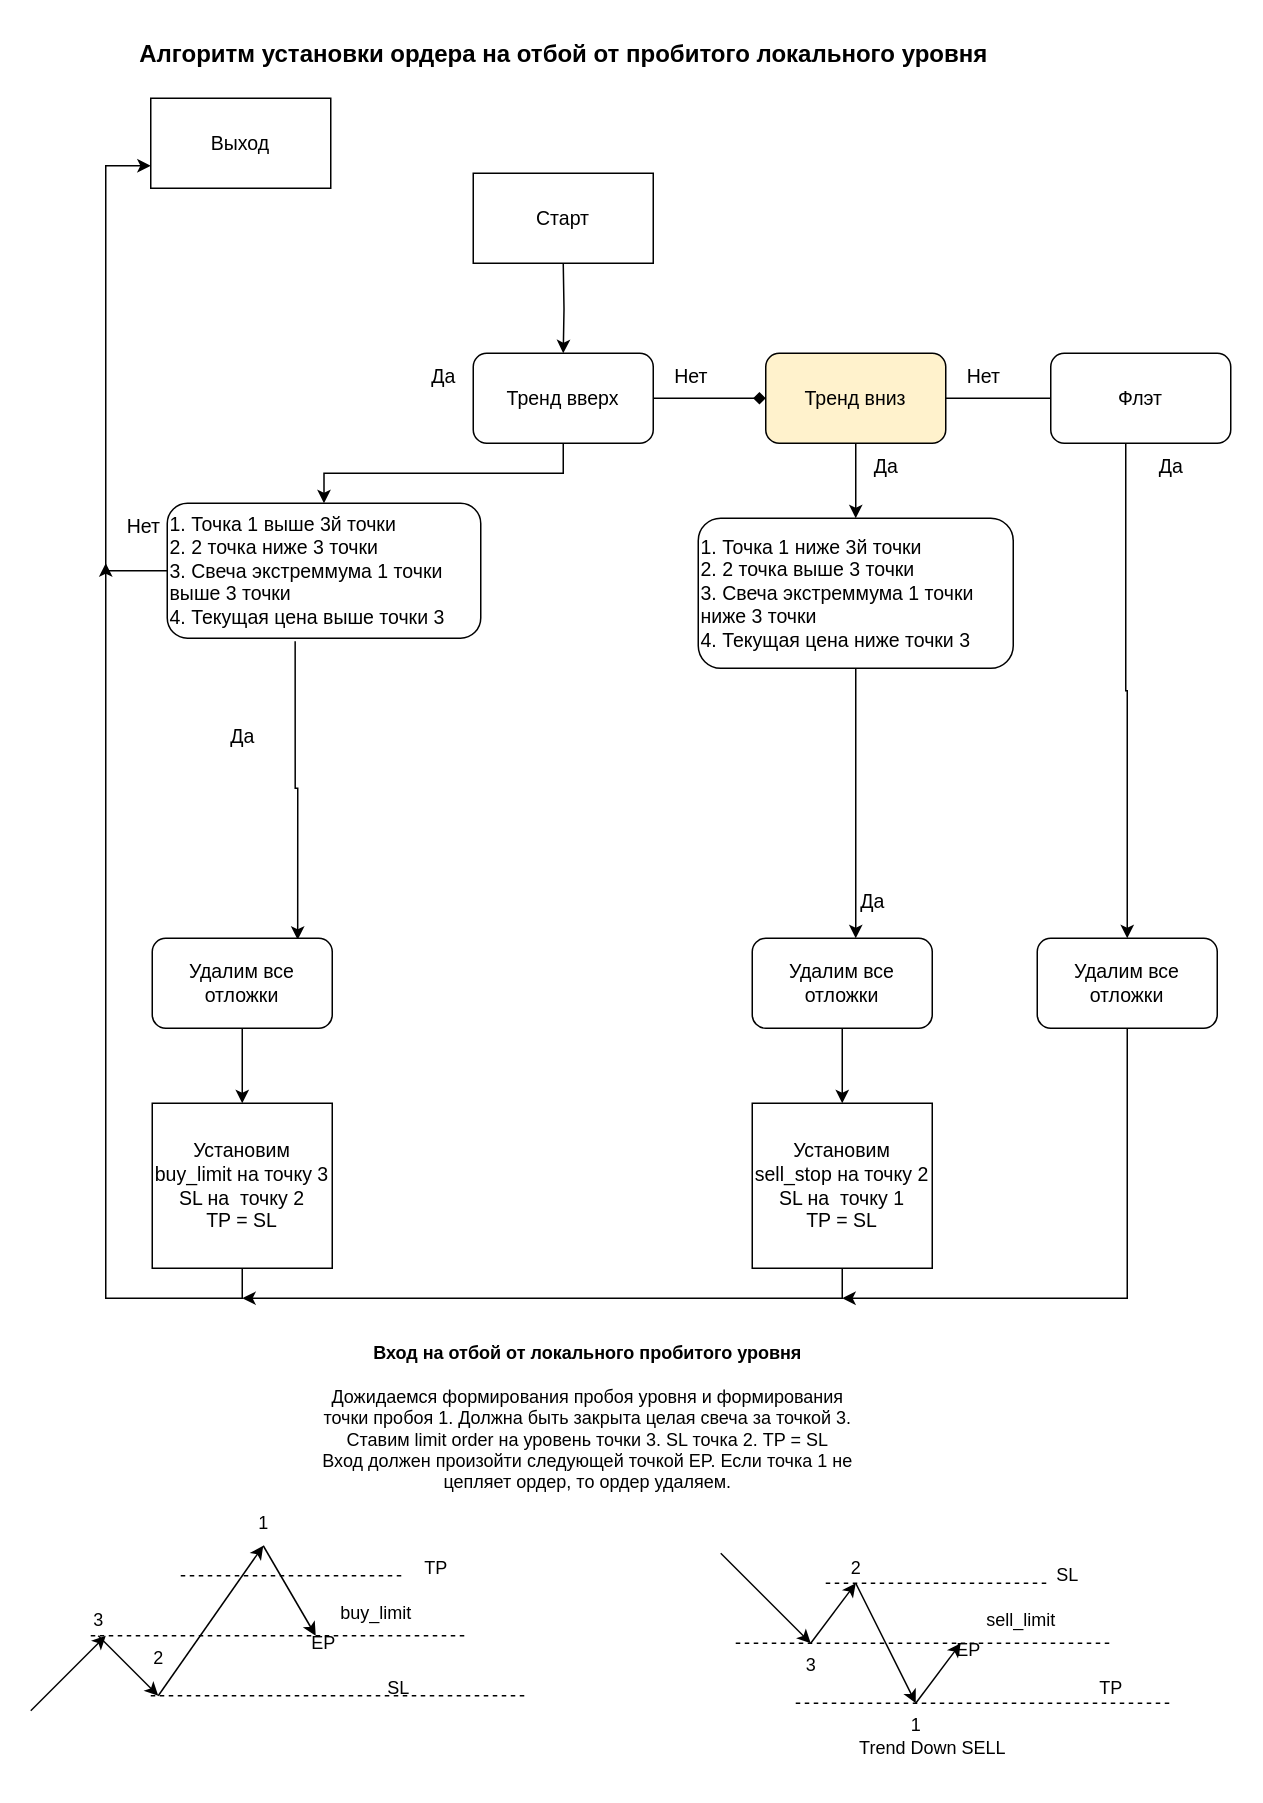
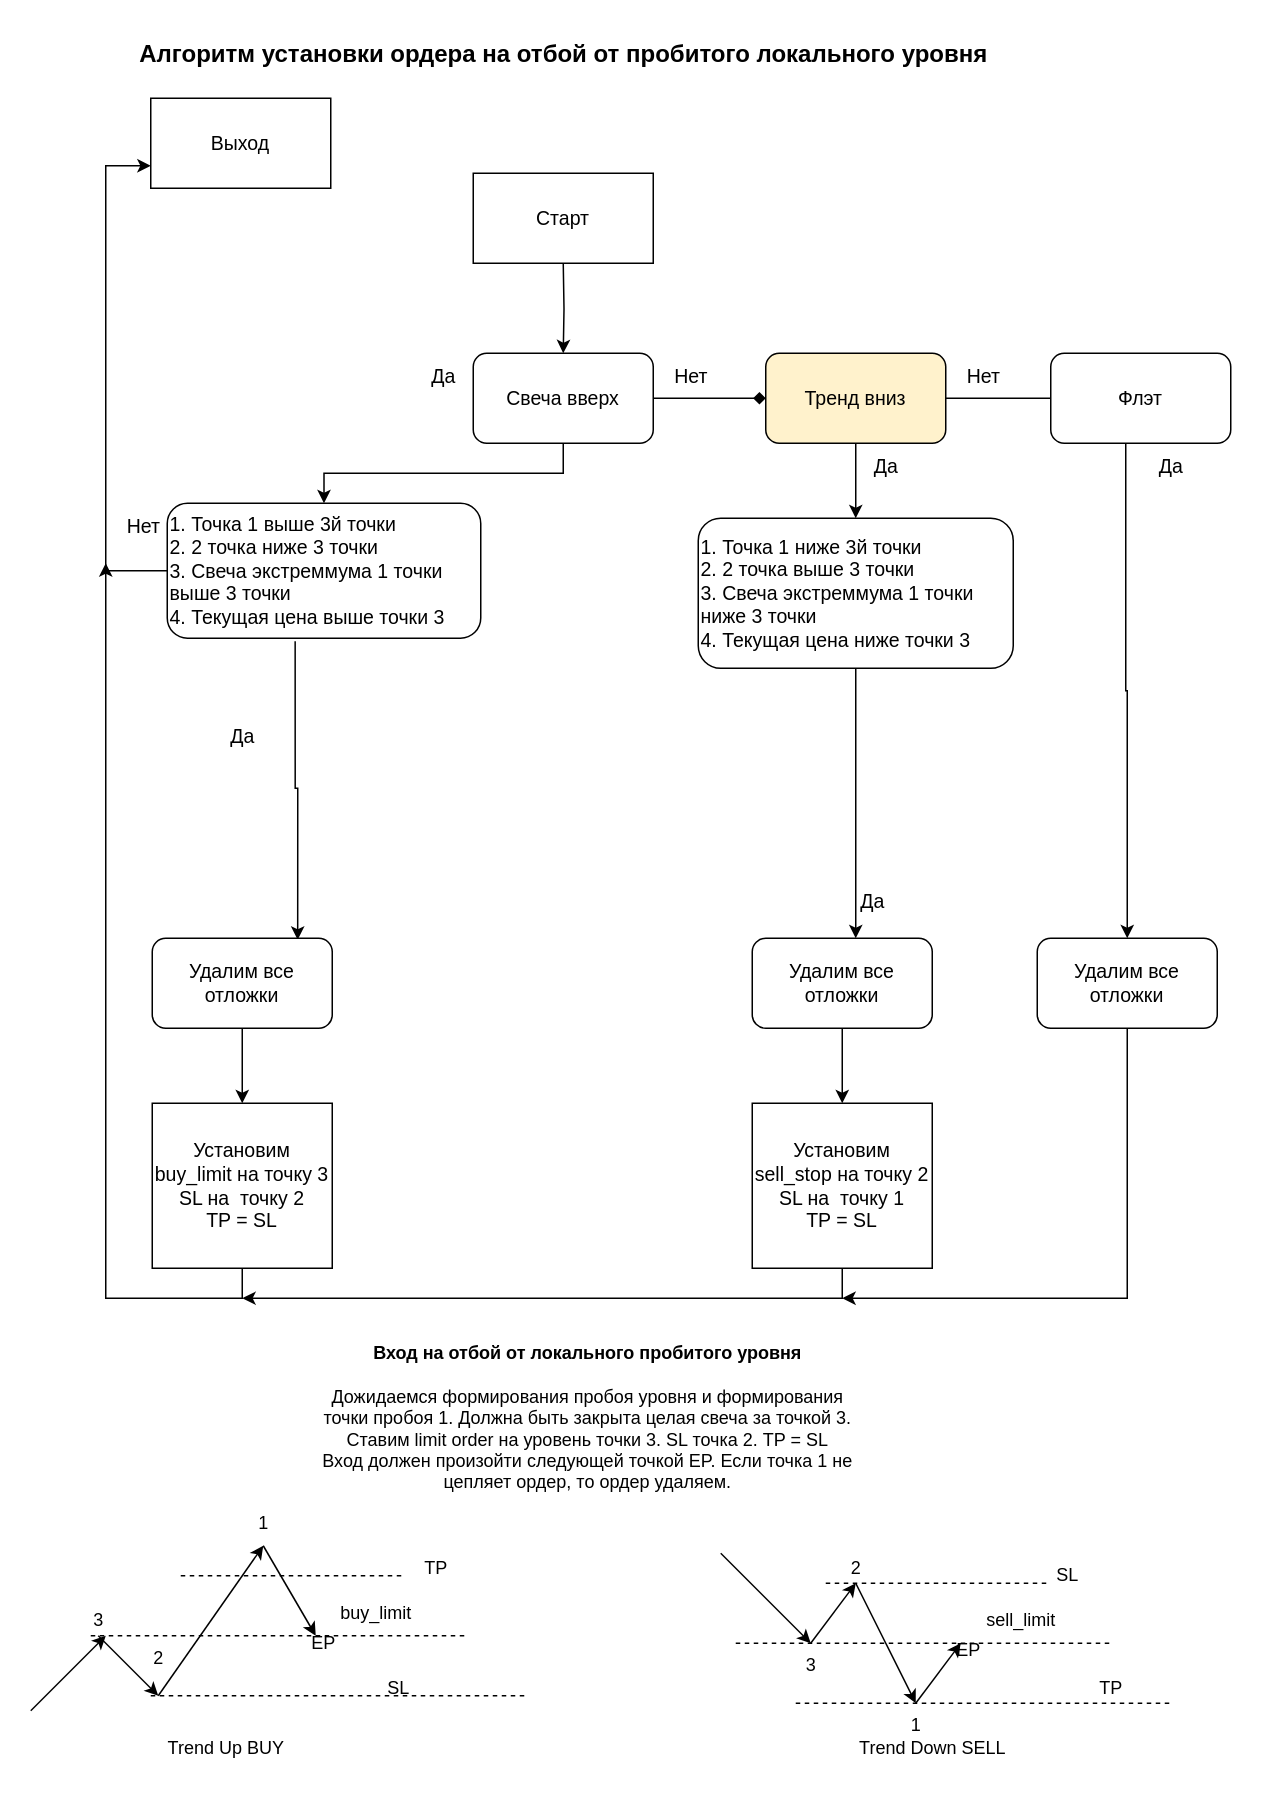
node "Тренд вверх": label "Тренд вверх" -> "Свеча вверх"
node "Trend Up BUY": added
